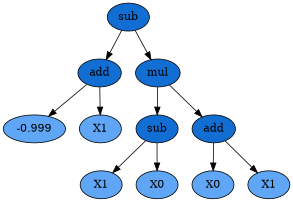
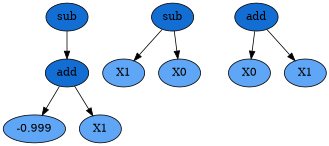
node "mul": removed
